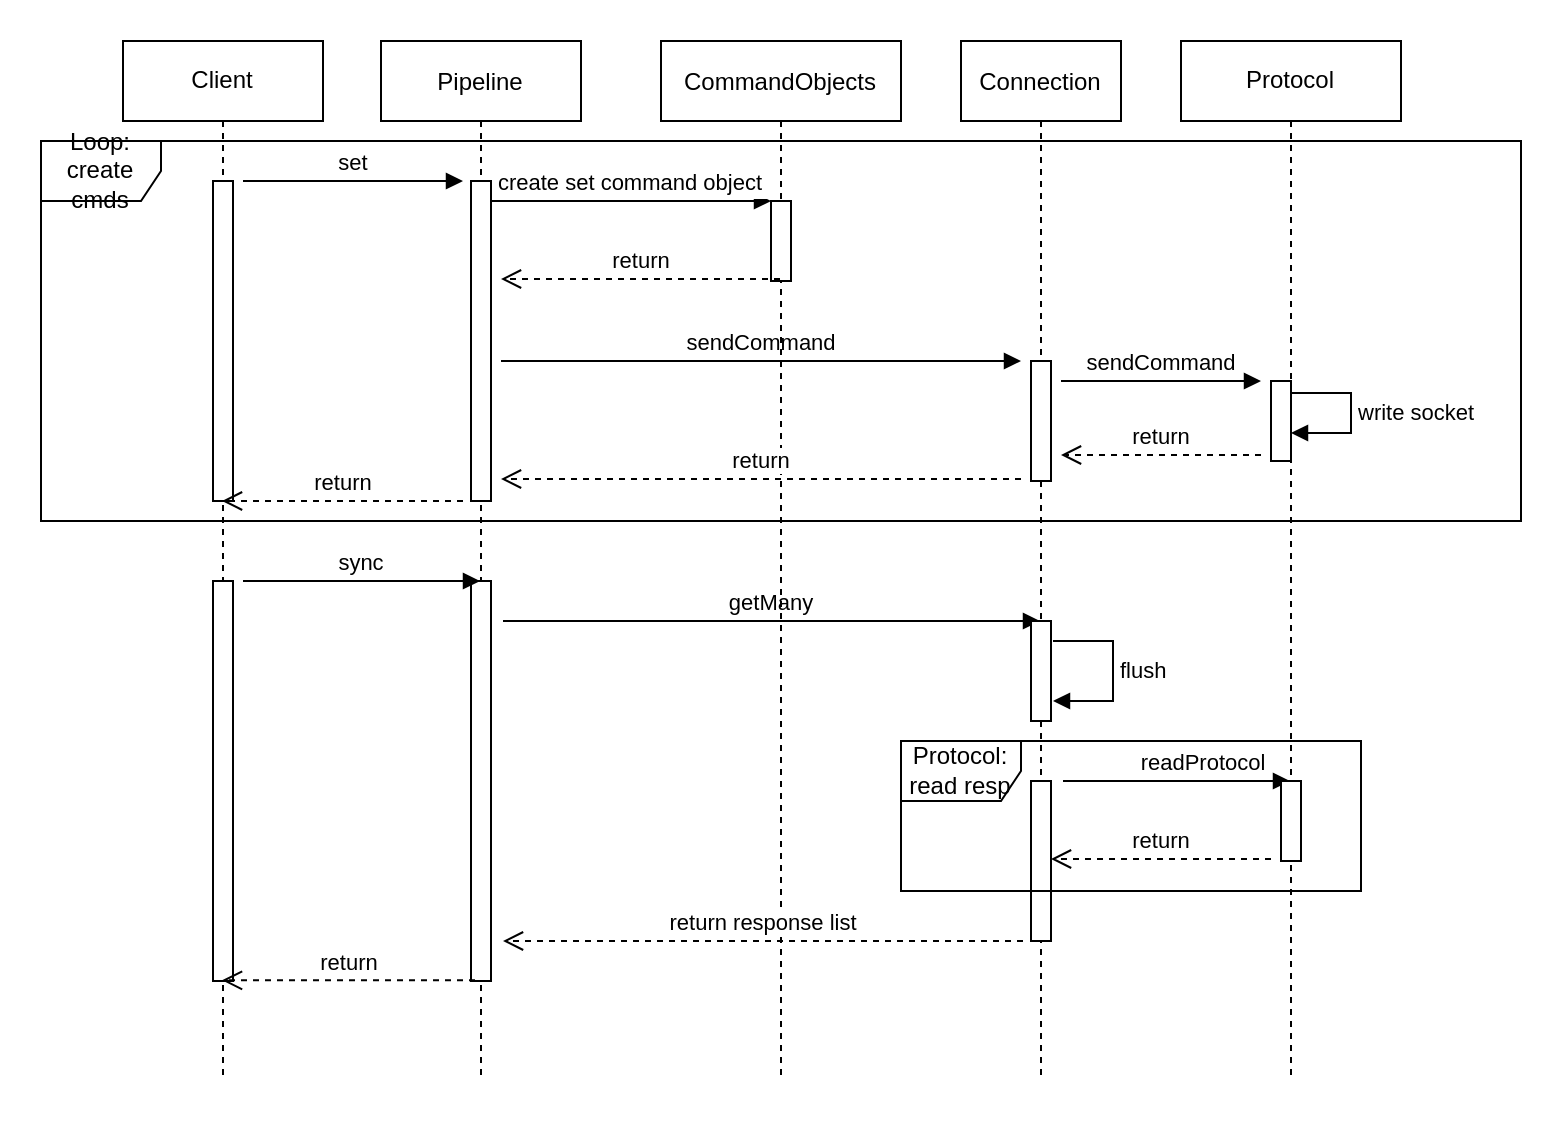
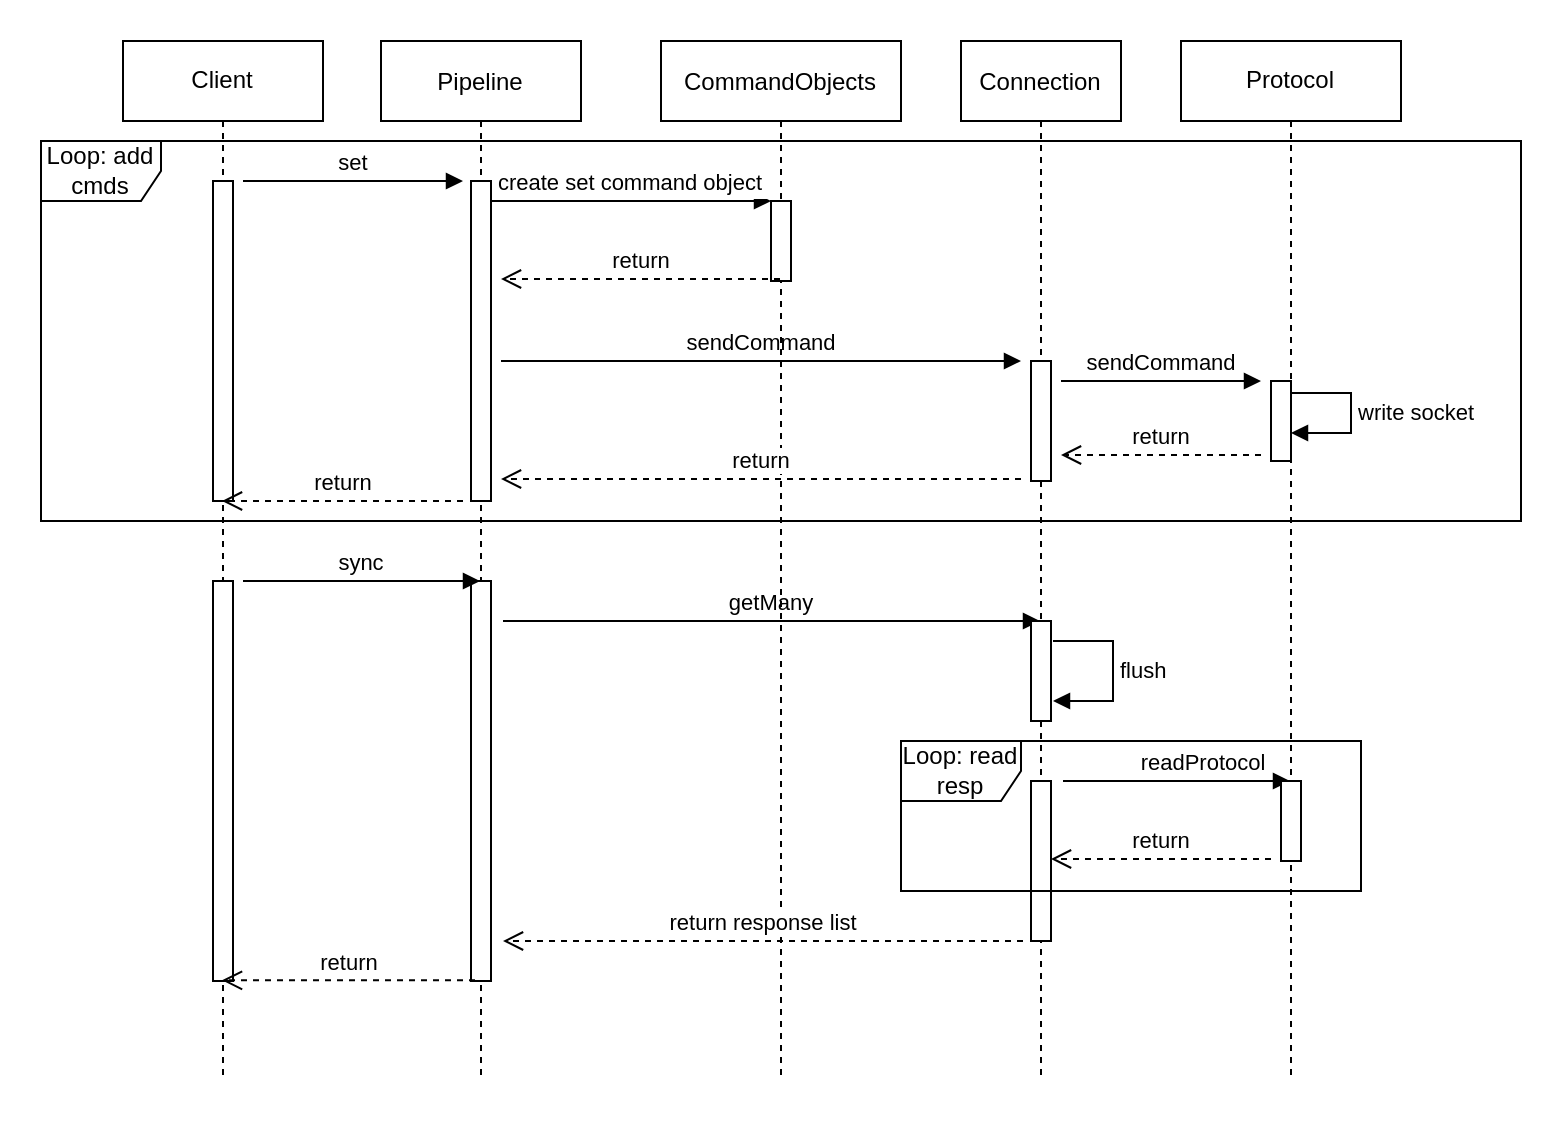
node "Loop: create cmds": label "Loop: create cmds" -> "Loop: add cmds"
node "Protocol: read resp": label "Protocol: read resp" -> "Loop: read resp"
